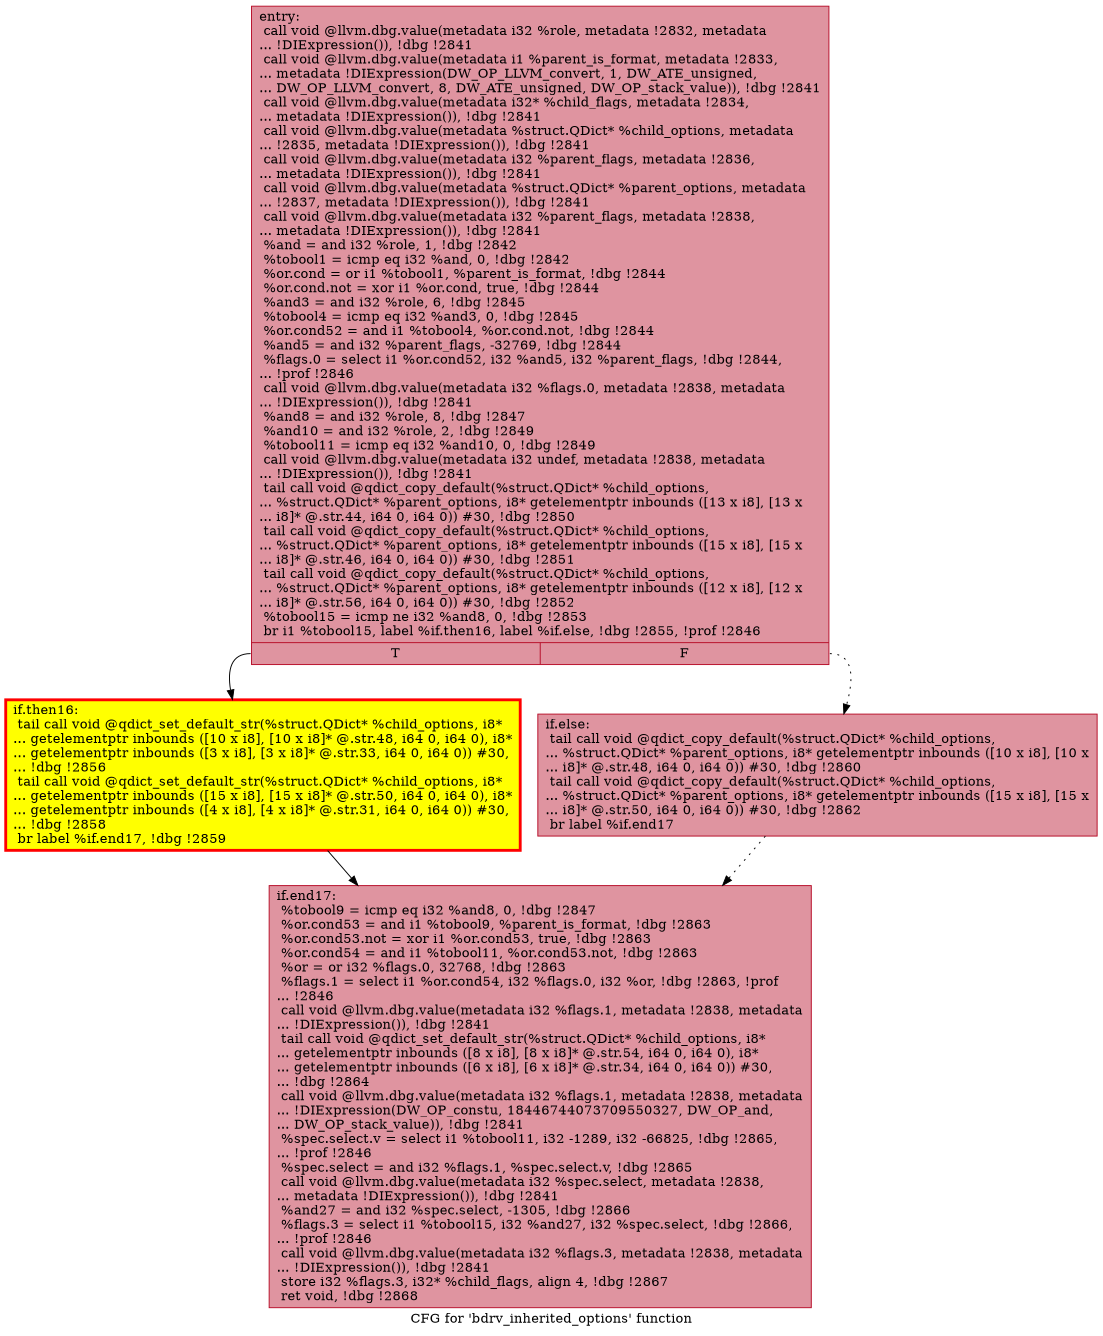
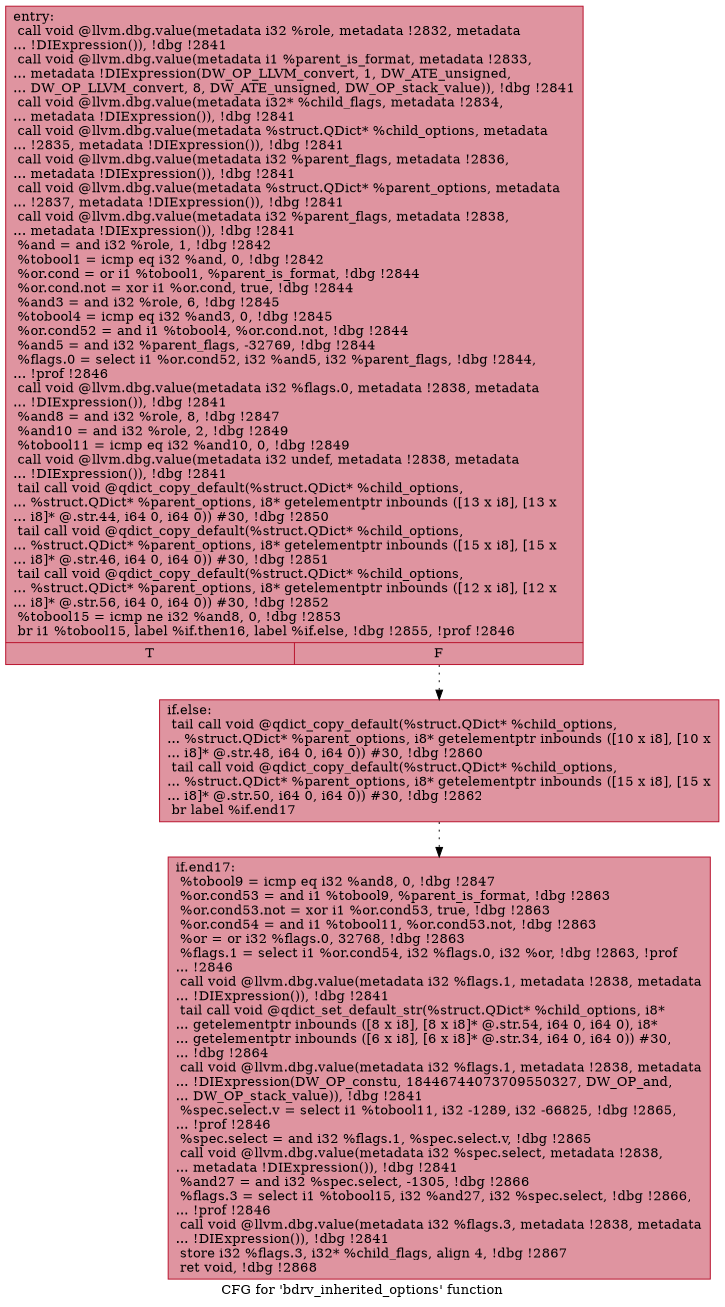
node "if.then16:": removed
